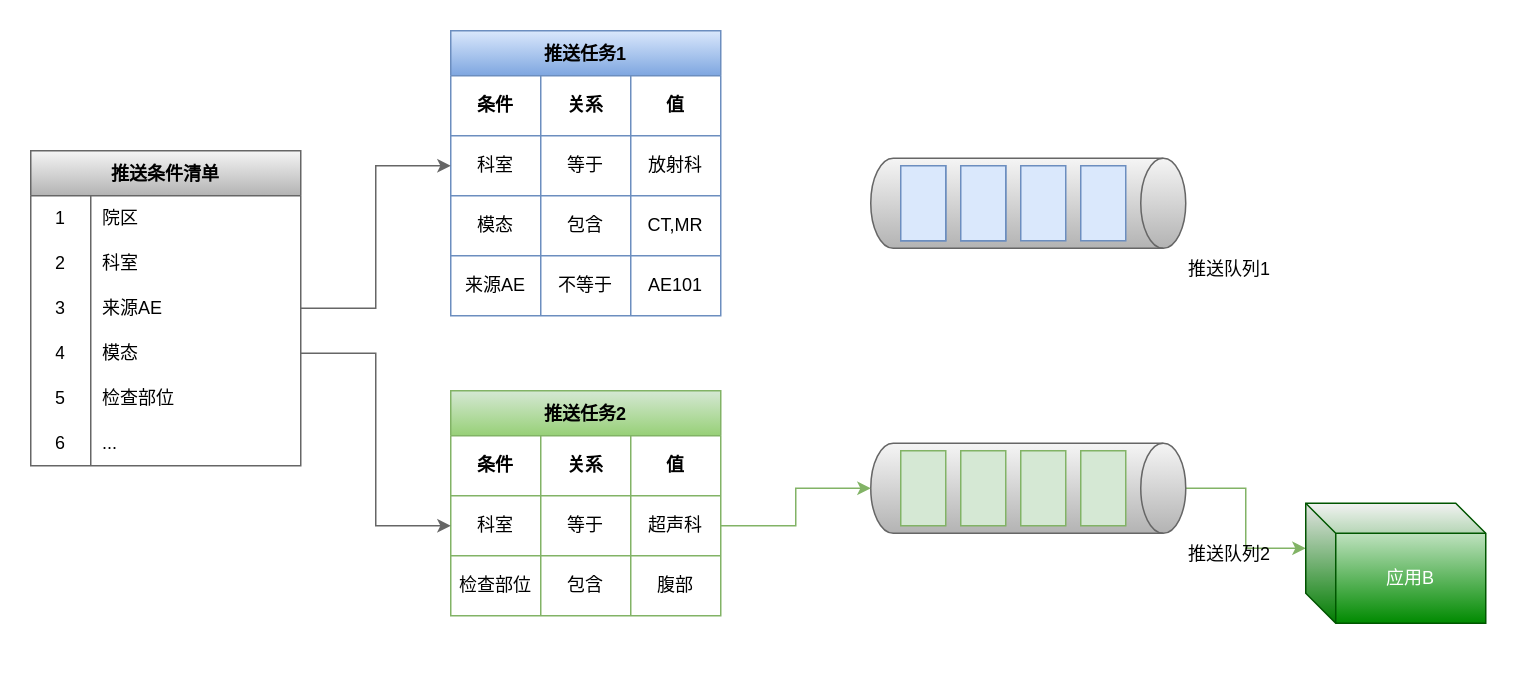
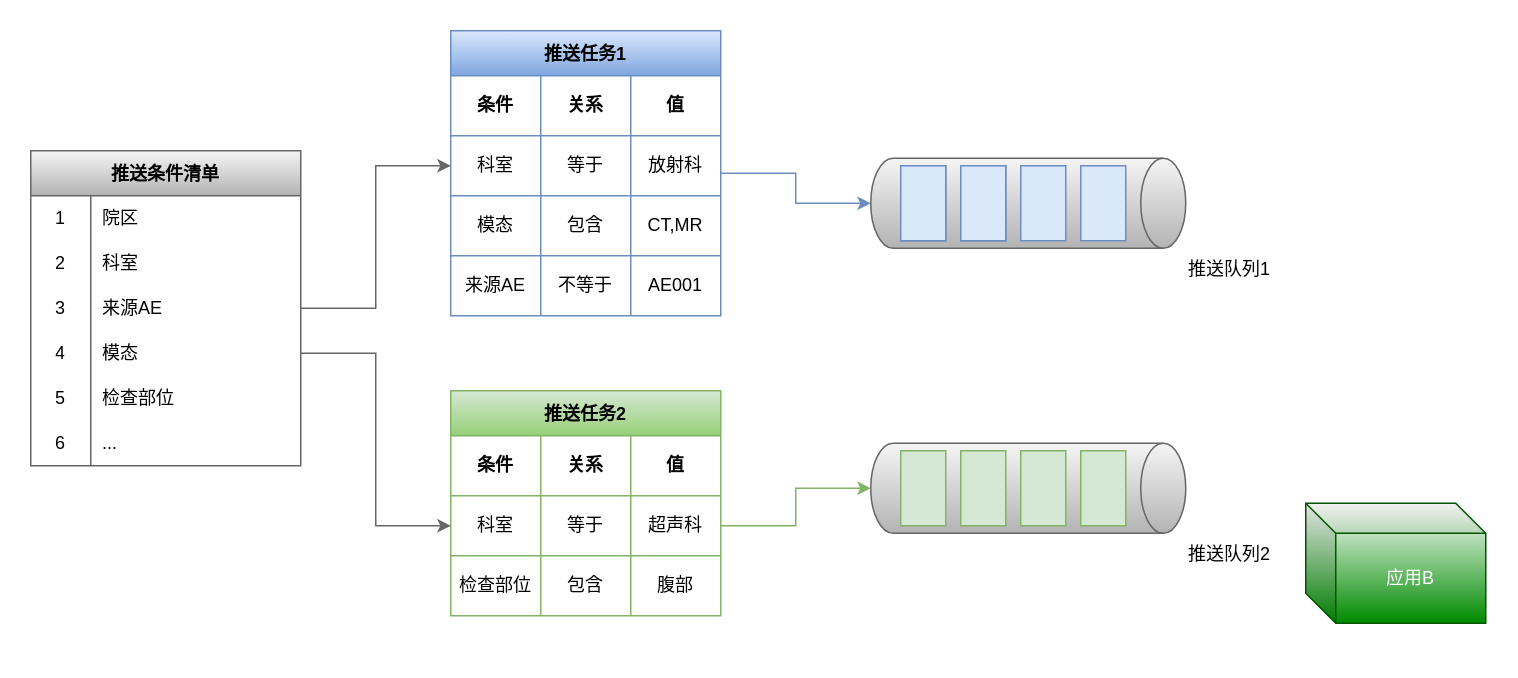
edge "推送任务1" -> "推送队列1": added
node "AE101": label "AE101" -> "AE001"
edge "推送队列2" -> "应用B": removed
